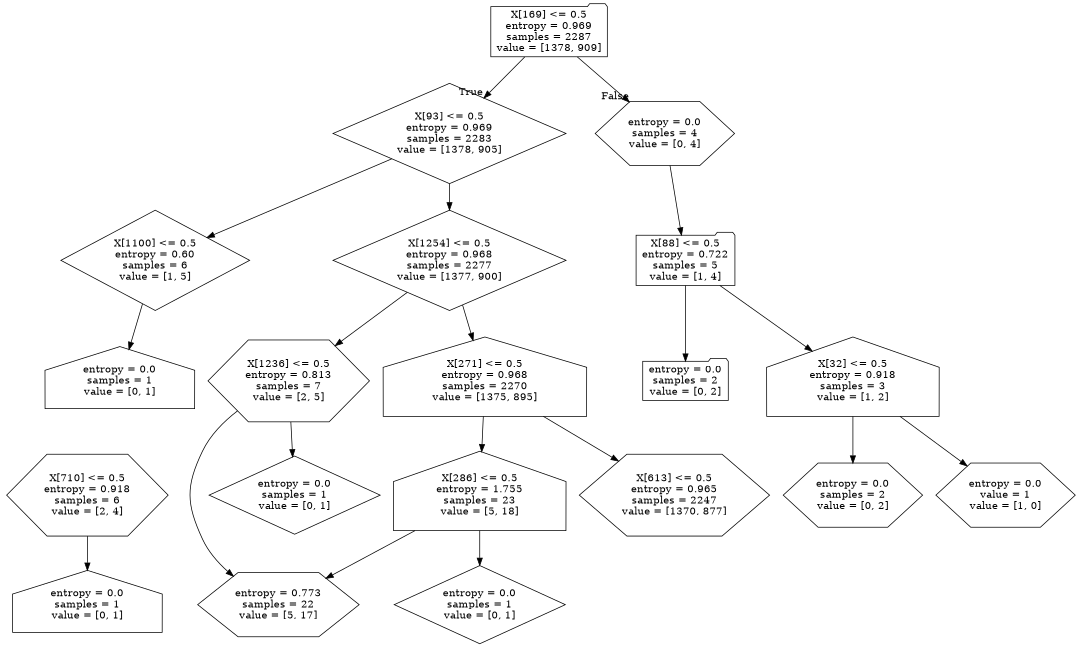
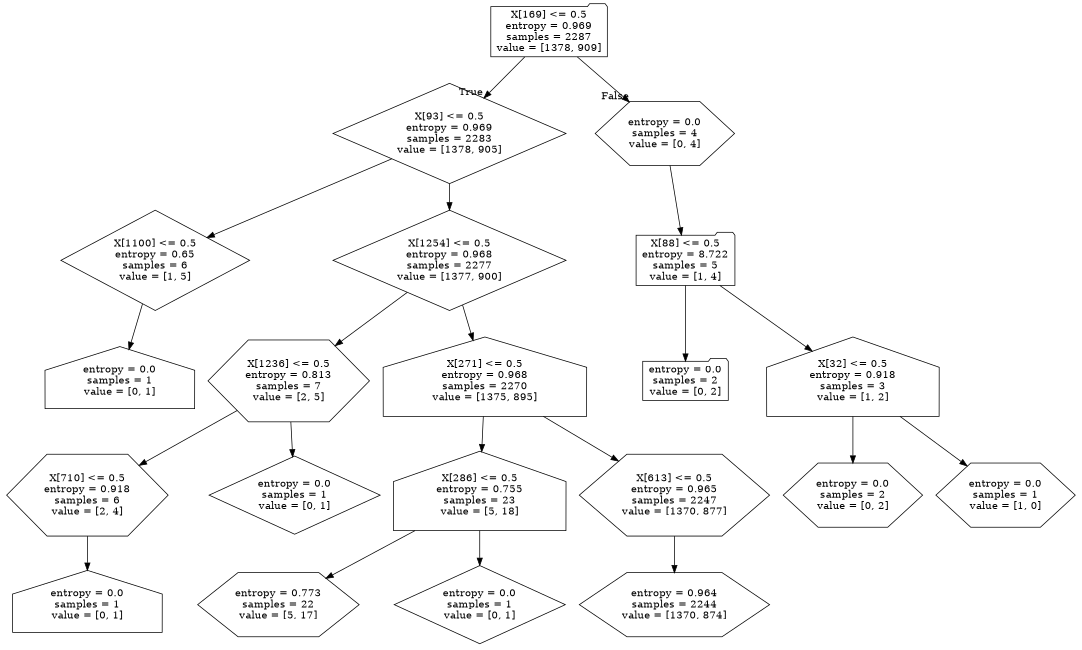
node "X[1100] <= 0.5 entropy = 0.60 samples = 6 value = [1, 5]": label "X[1100] <= 0.5 entropy = 0.60 samples = 6 value = [1, 5]" -> "X[1100] <= 0.5 entropy = 0.65 samples = 6 value = [1, 5]"
node "X[88] <= 0.5 entropy = 0.722 samples = 5 value = [1, 4]": label "X[88] <= 0.5 entropy = 0.722 samples = 5 value = [1, 4]" -> "X[88] <= 0.5 entropy = 8.722 samples = 5 value = [1, 4]"
edge "X[1236] <= 0.5 entropy = 0.813 samples = 7 value = [2, 5]" -> "entropy = 0.773 samples = 22 value = [5, 17]": now "X[1236] <= 0.5 entropy = 0.813 samples = 7 value = [2, 5]" -> "X[710] <= 0.5 entropy = 0.918 samples = 6 value = [2, 4]"
node "X[286] <= 0.5 entropy = 1.755 samples = 23 value = [5, 18]": label "X[286] <= 0.5 entropy = 1.755 samples = 23 value = [5, 18]" -> "X[286] <= 0.5 entropy = 0.755 samples = 23 value = [5, 18]"
node "entropy = 0.0 value = 1 value = [1, 0]": label "entropy = 0.0 value = 1 value = [1, 0]" -> "entropy = 0.0 samples = 1 value = [1, 0]"
node "entropy = 0.964 samples = 2244 value = [1370, 874]": added
